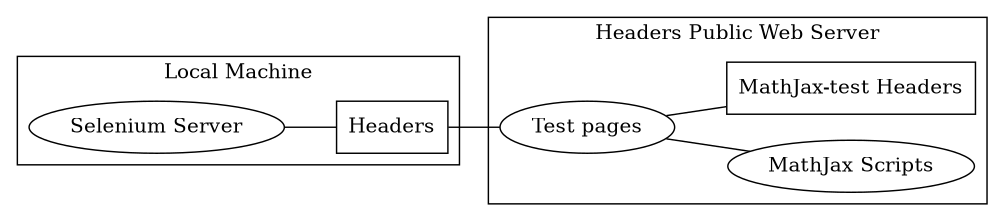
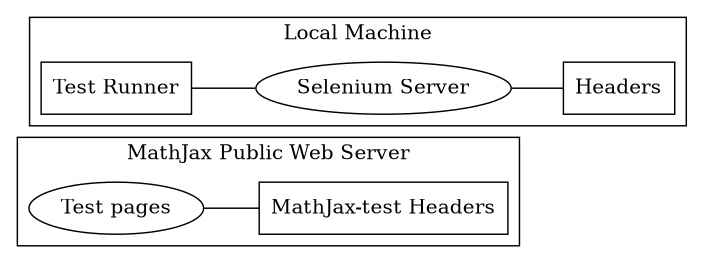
cluster "Headers Public Web Server": label "Headers Public Web Server" -> "MathJax Public Web Server"
node "Test Runner": added
edge "Headers" -- "Test pages": removed
node "MathJax Scripts": removed
